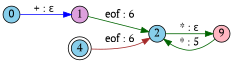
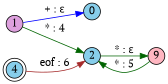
edge "0" -> "1": reversed
edge "1" -> "2": label "eof : 6" -> "* : 4"
